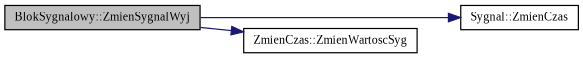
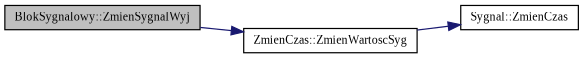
edge "BlokSygnalowy::ZmienSygnalWyj" -> "Sygnal::ZmienCzas": now "ZmienCzas::ZmienWartoscSyg" -> "Sygnal::ZmienCzas"
